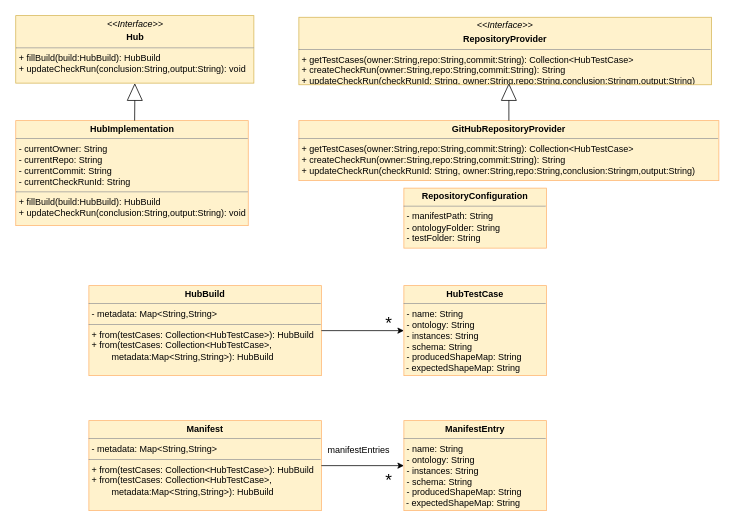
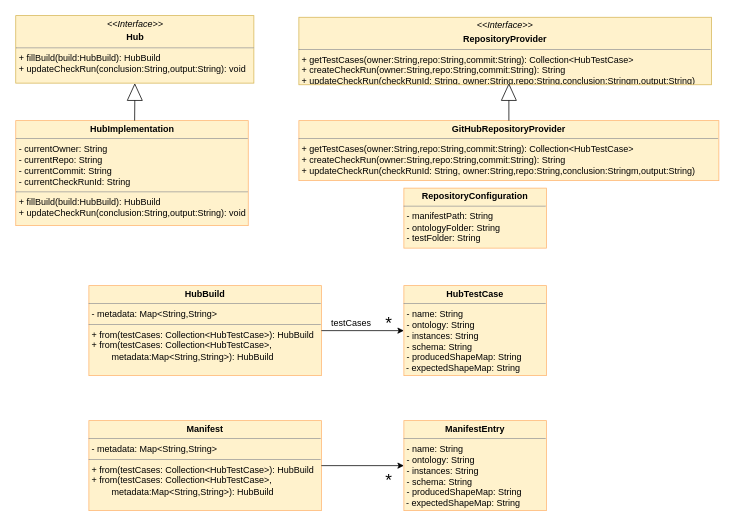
node "testCases": added
node "manifestEntries": removed
